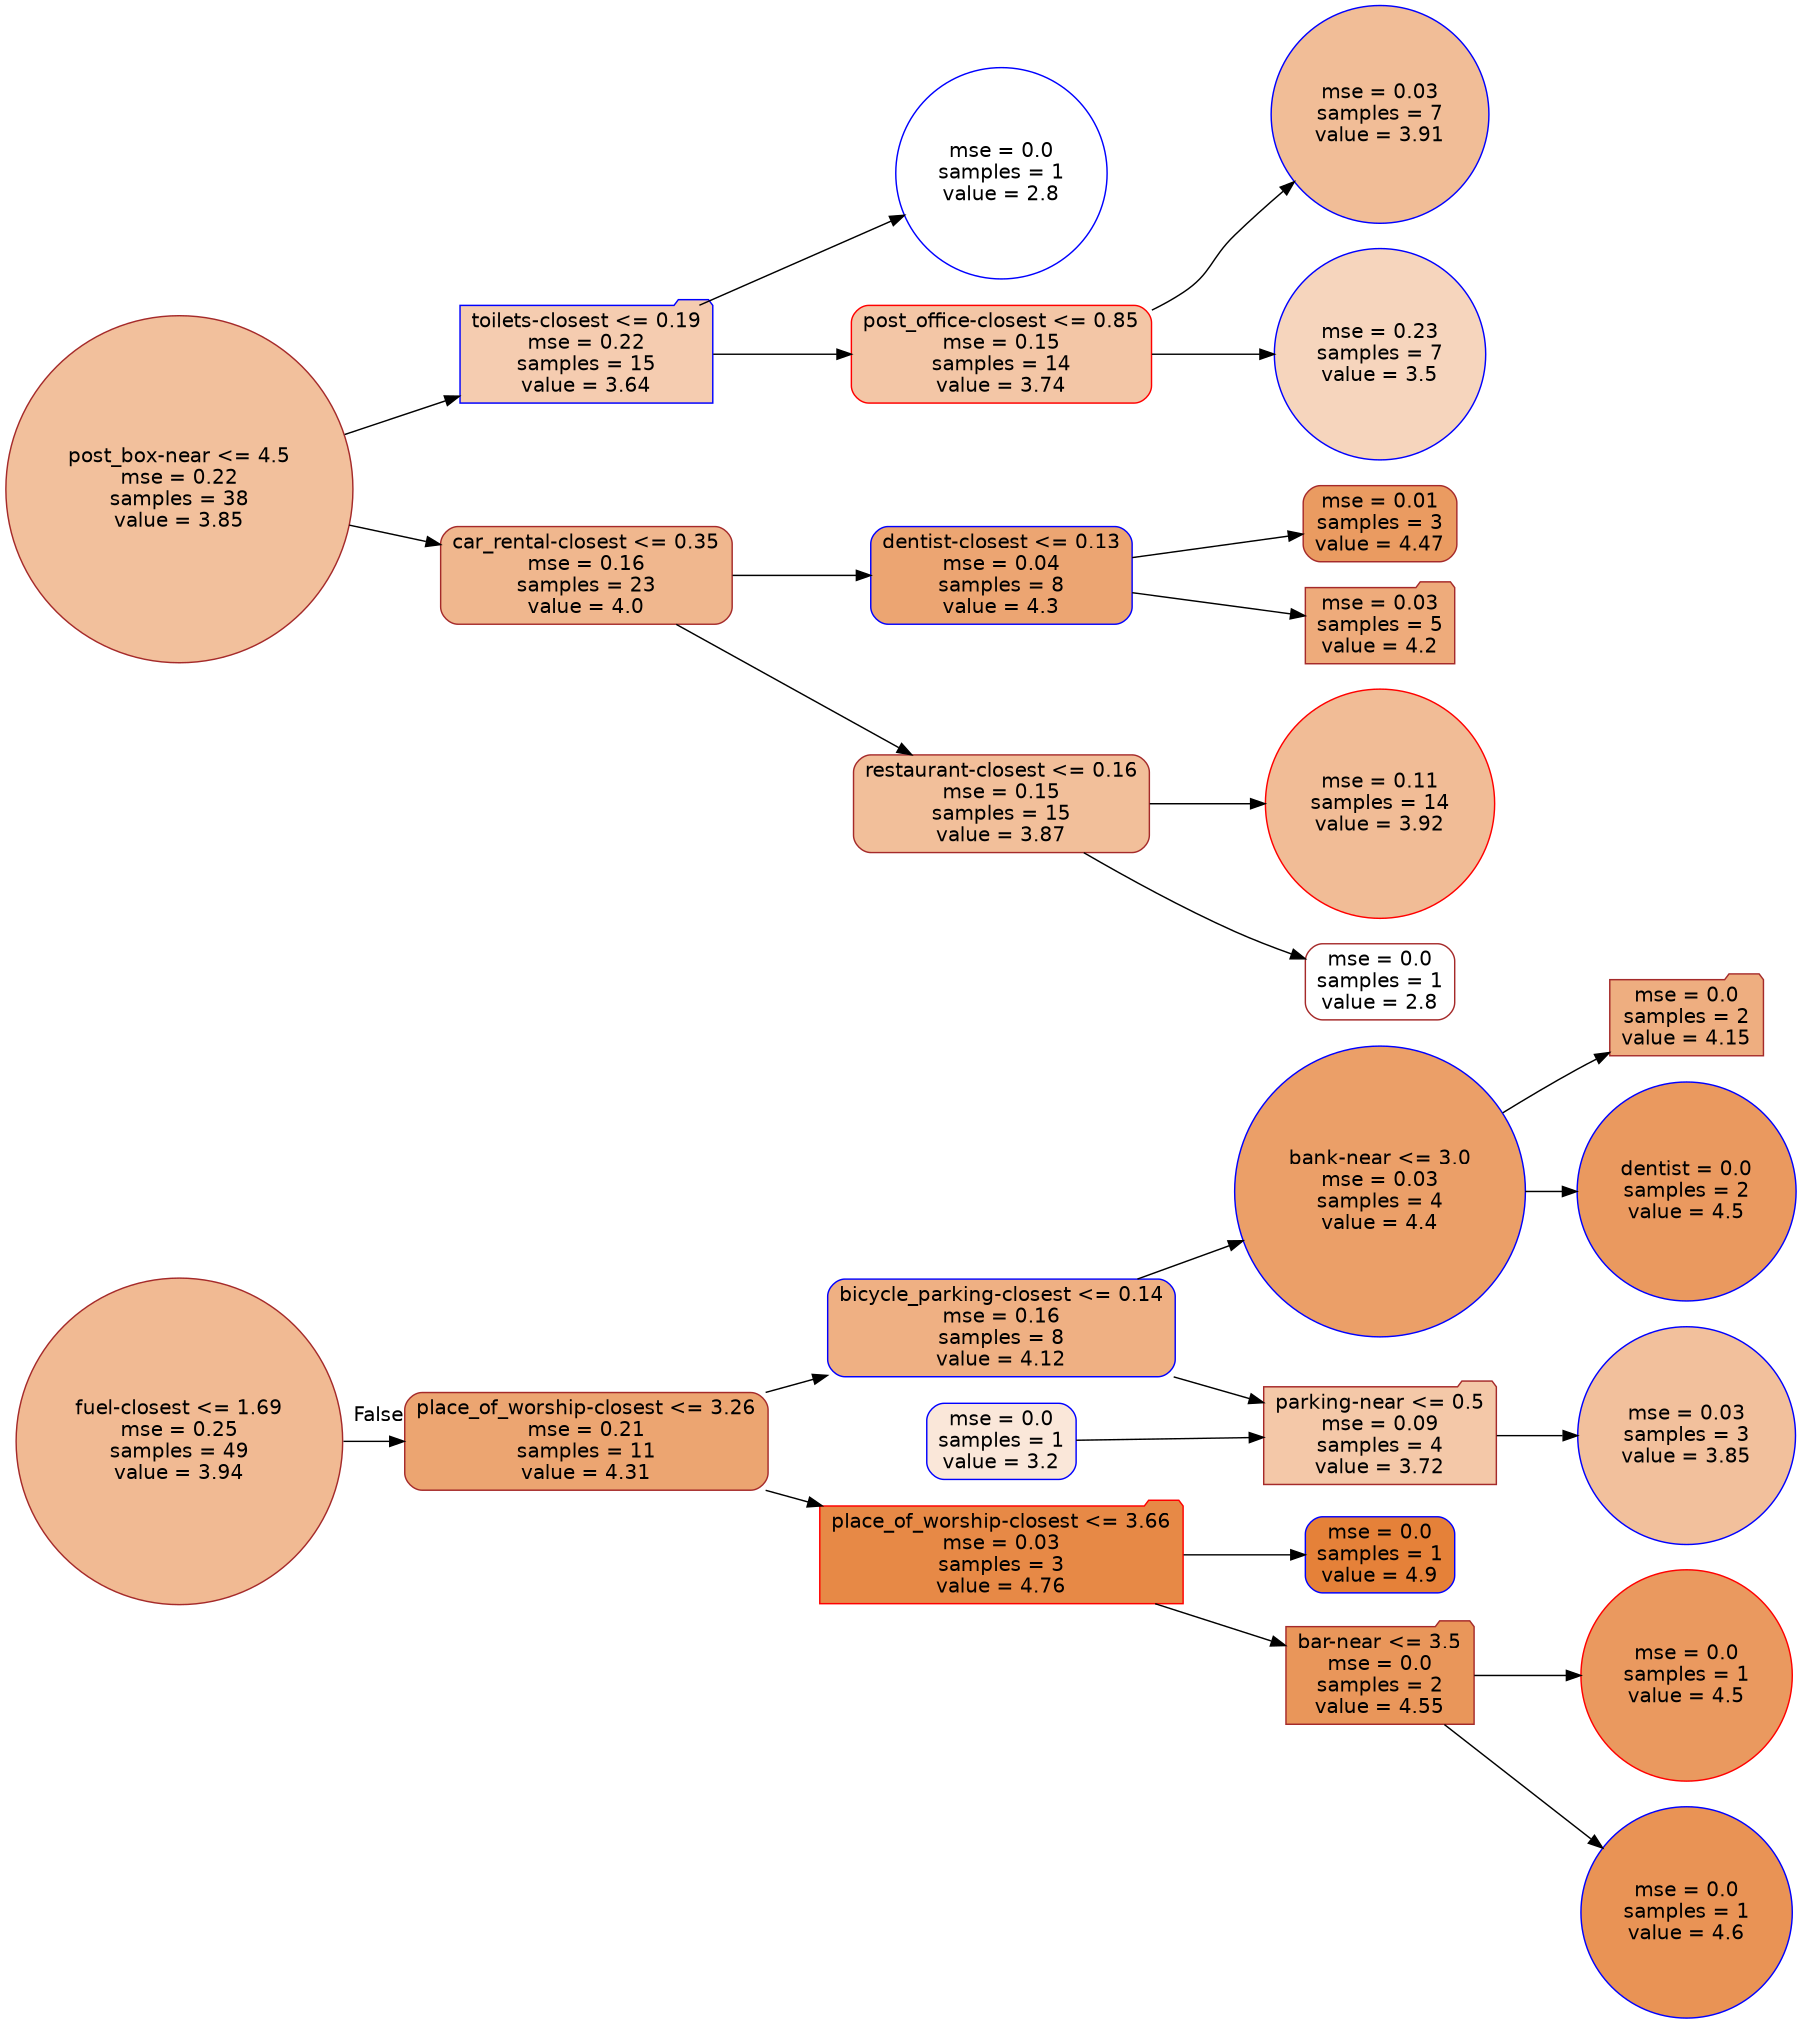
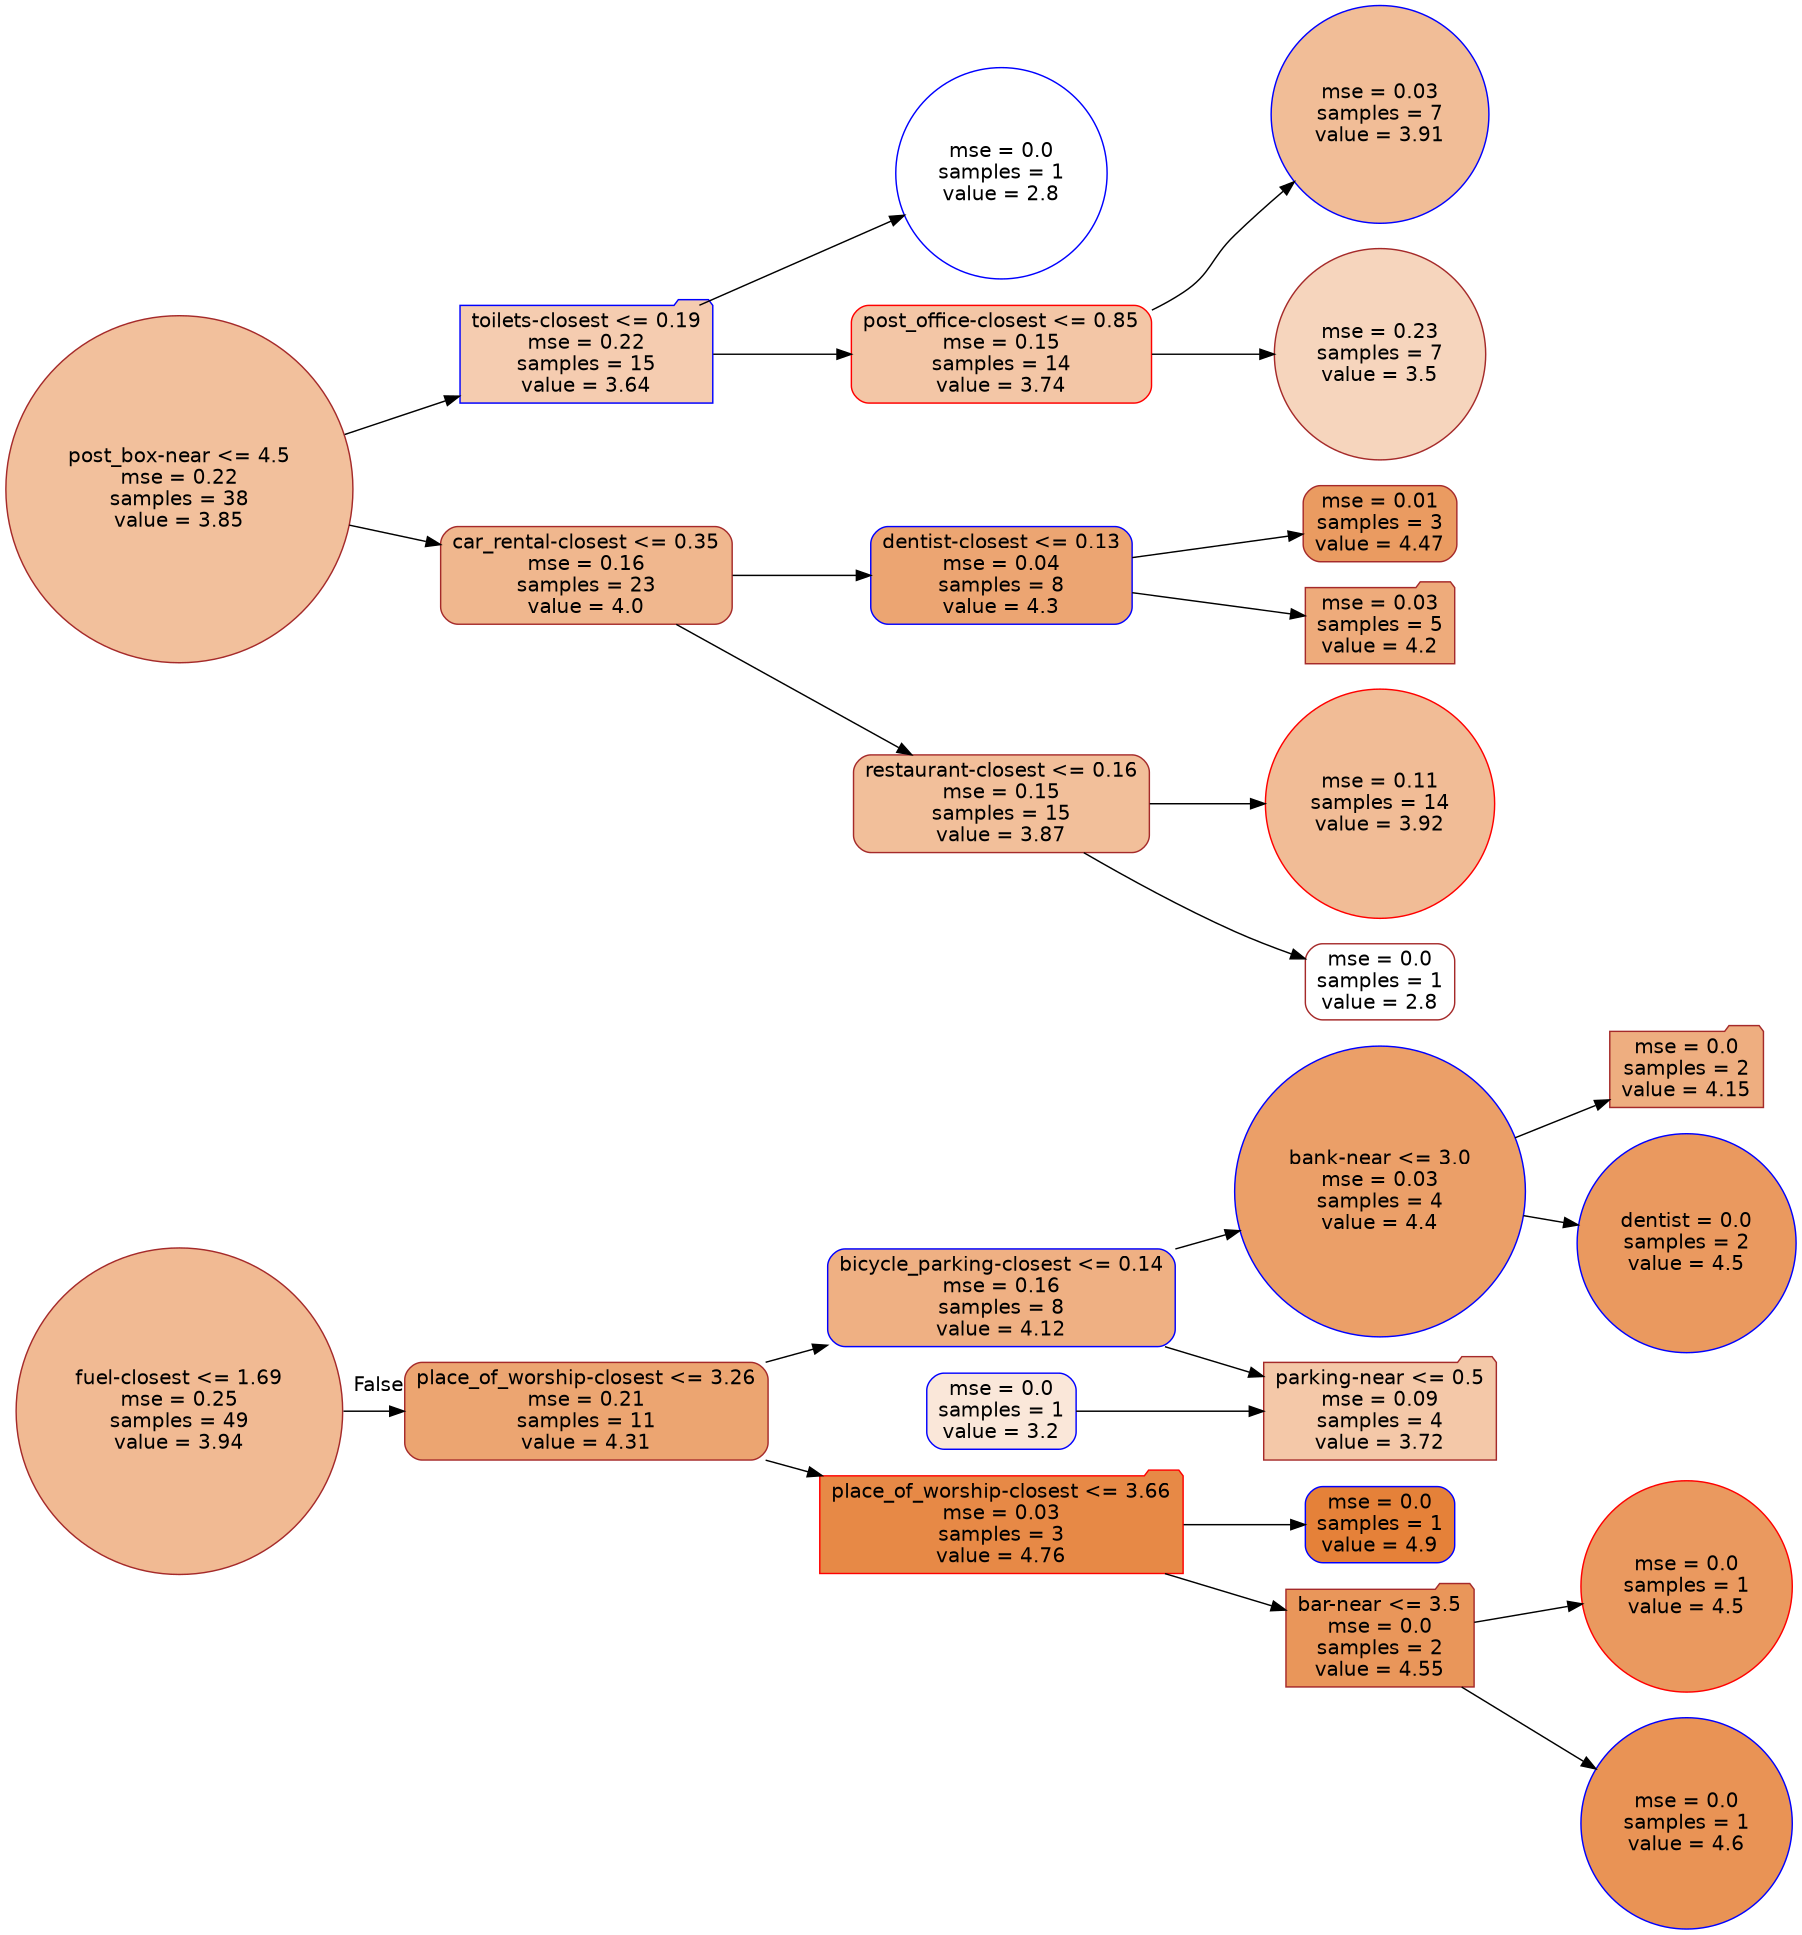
node "mse = 0.23 samples = 7 value = 3.5": color blue -> brown
node "mse = 0.03 samples = 3 value = 3.85": removed
